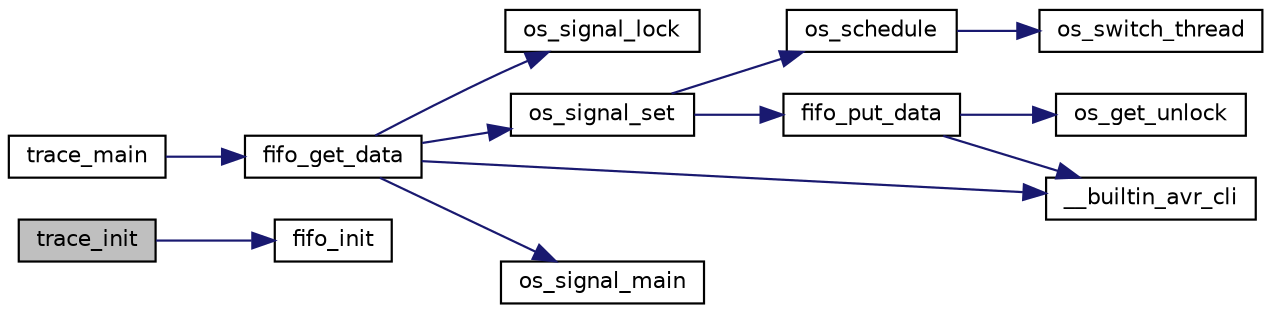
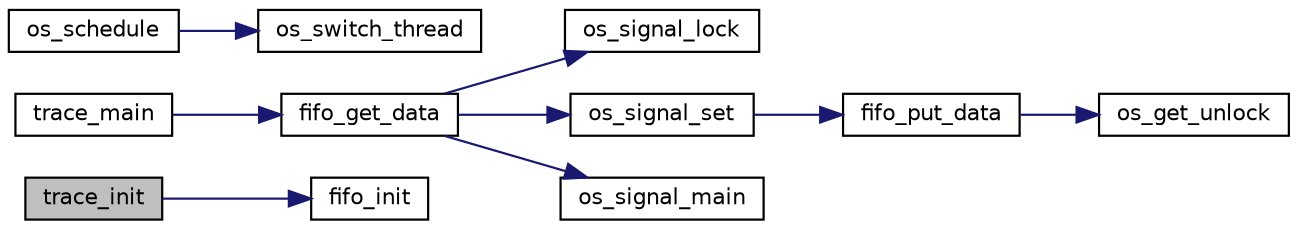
edge "os_signal_set" -> "os_schedule": removed
node "__builtin_avr_cli": removed
